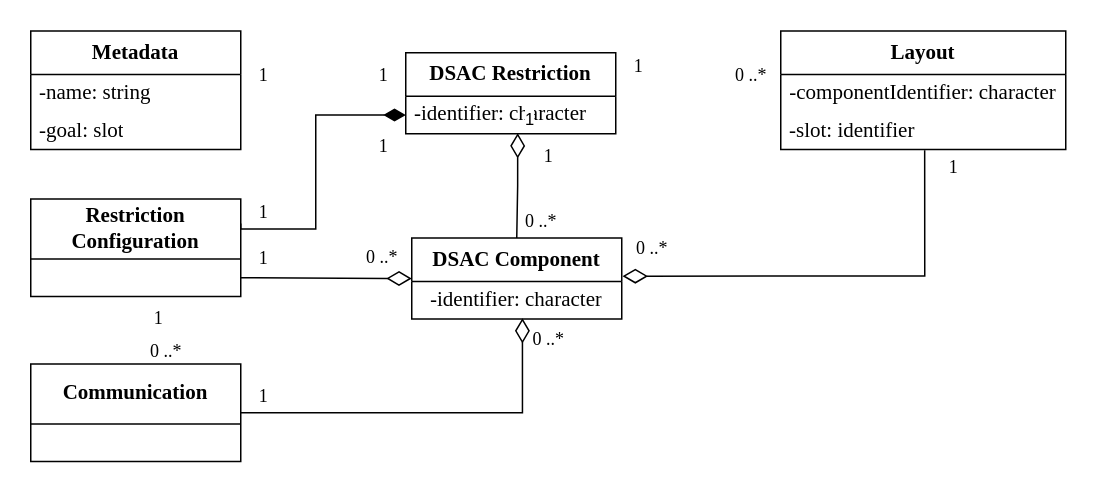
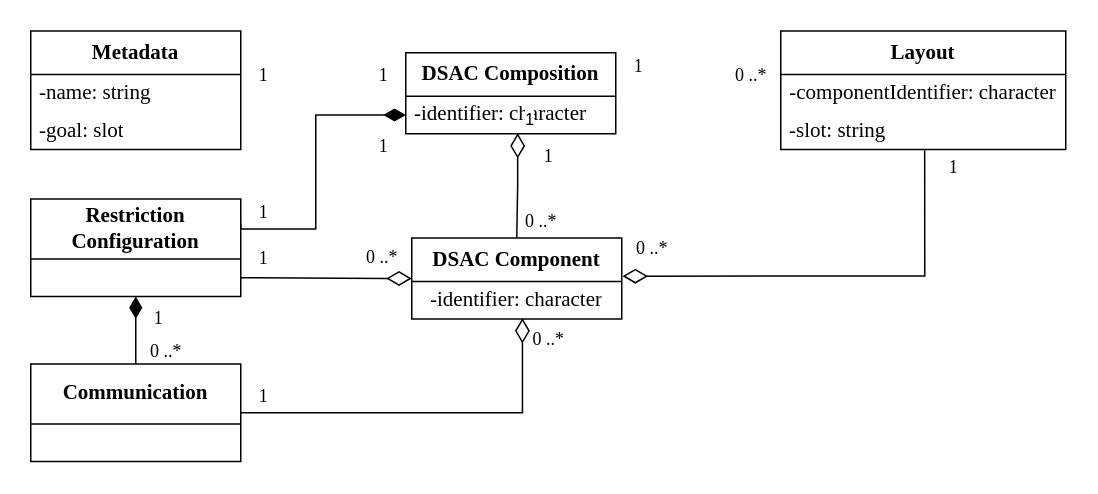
node "DSAC Restriction": label "DSAC Restriction" -> "DSAC Composition"
node "-slot: identifier": label "-slot: identifier" -> "-slot: string"
edge "Communication" -> "Restriction Configuration": added
